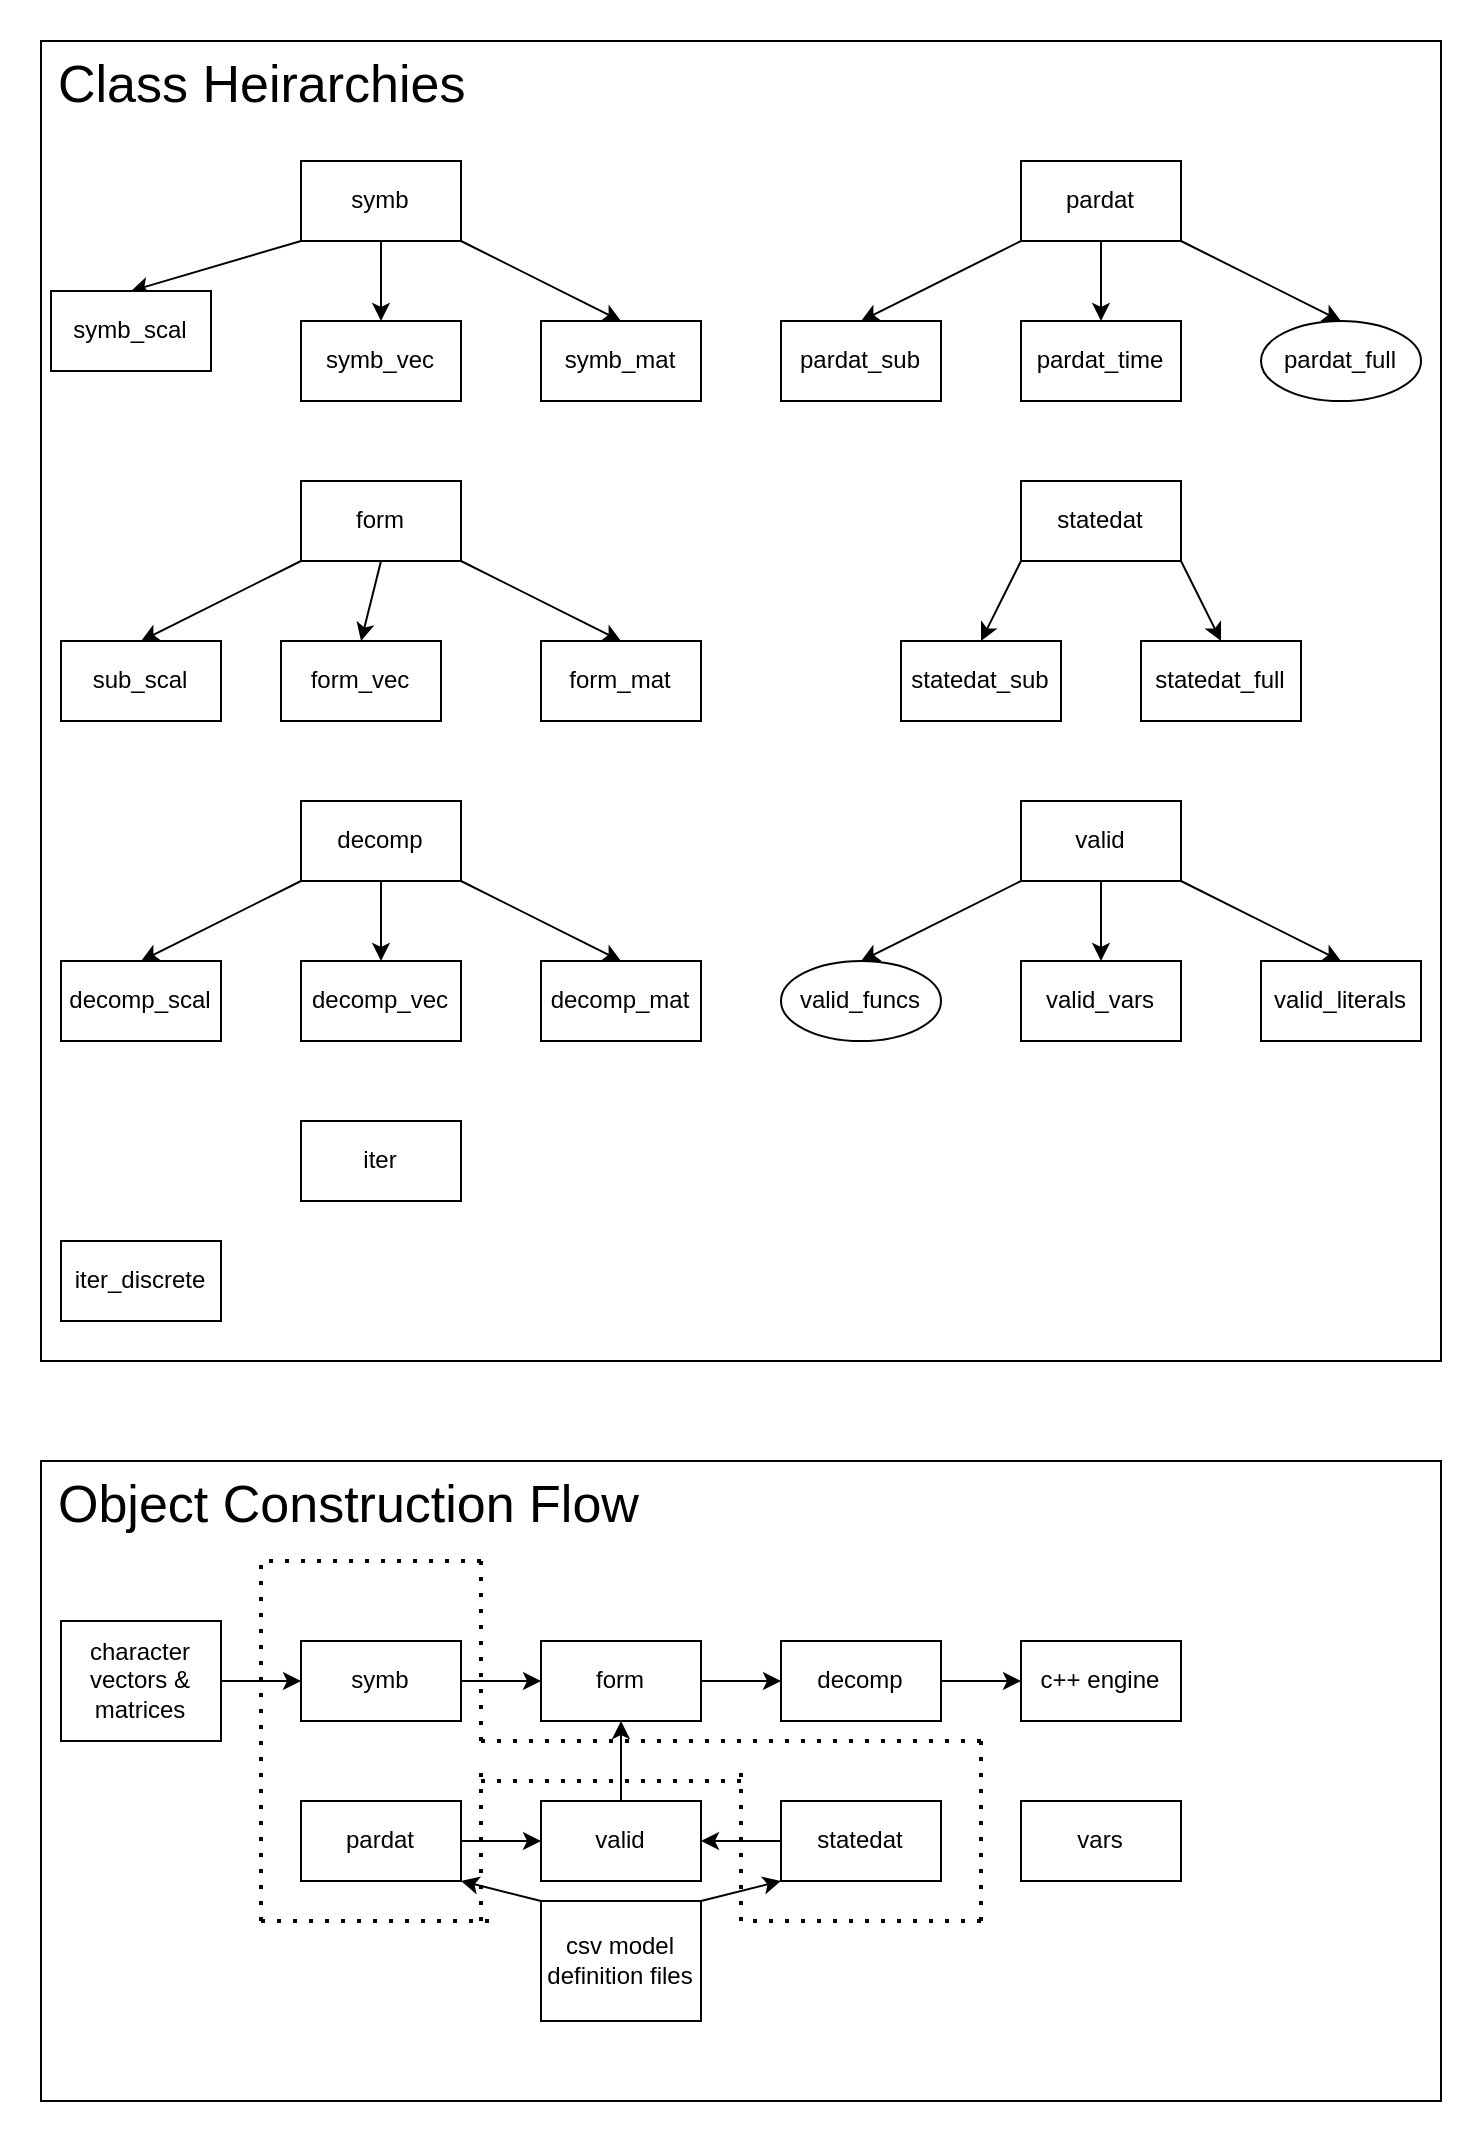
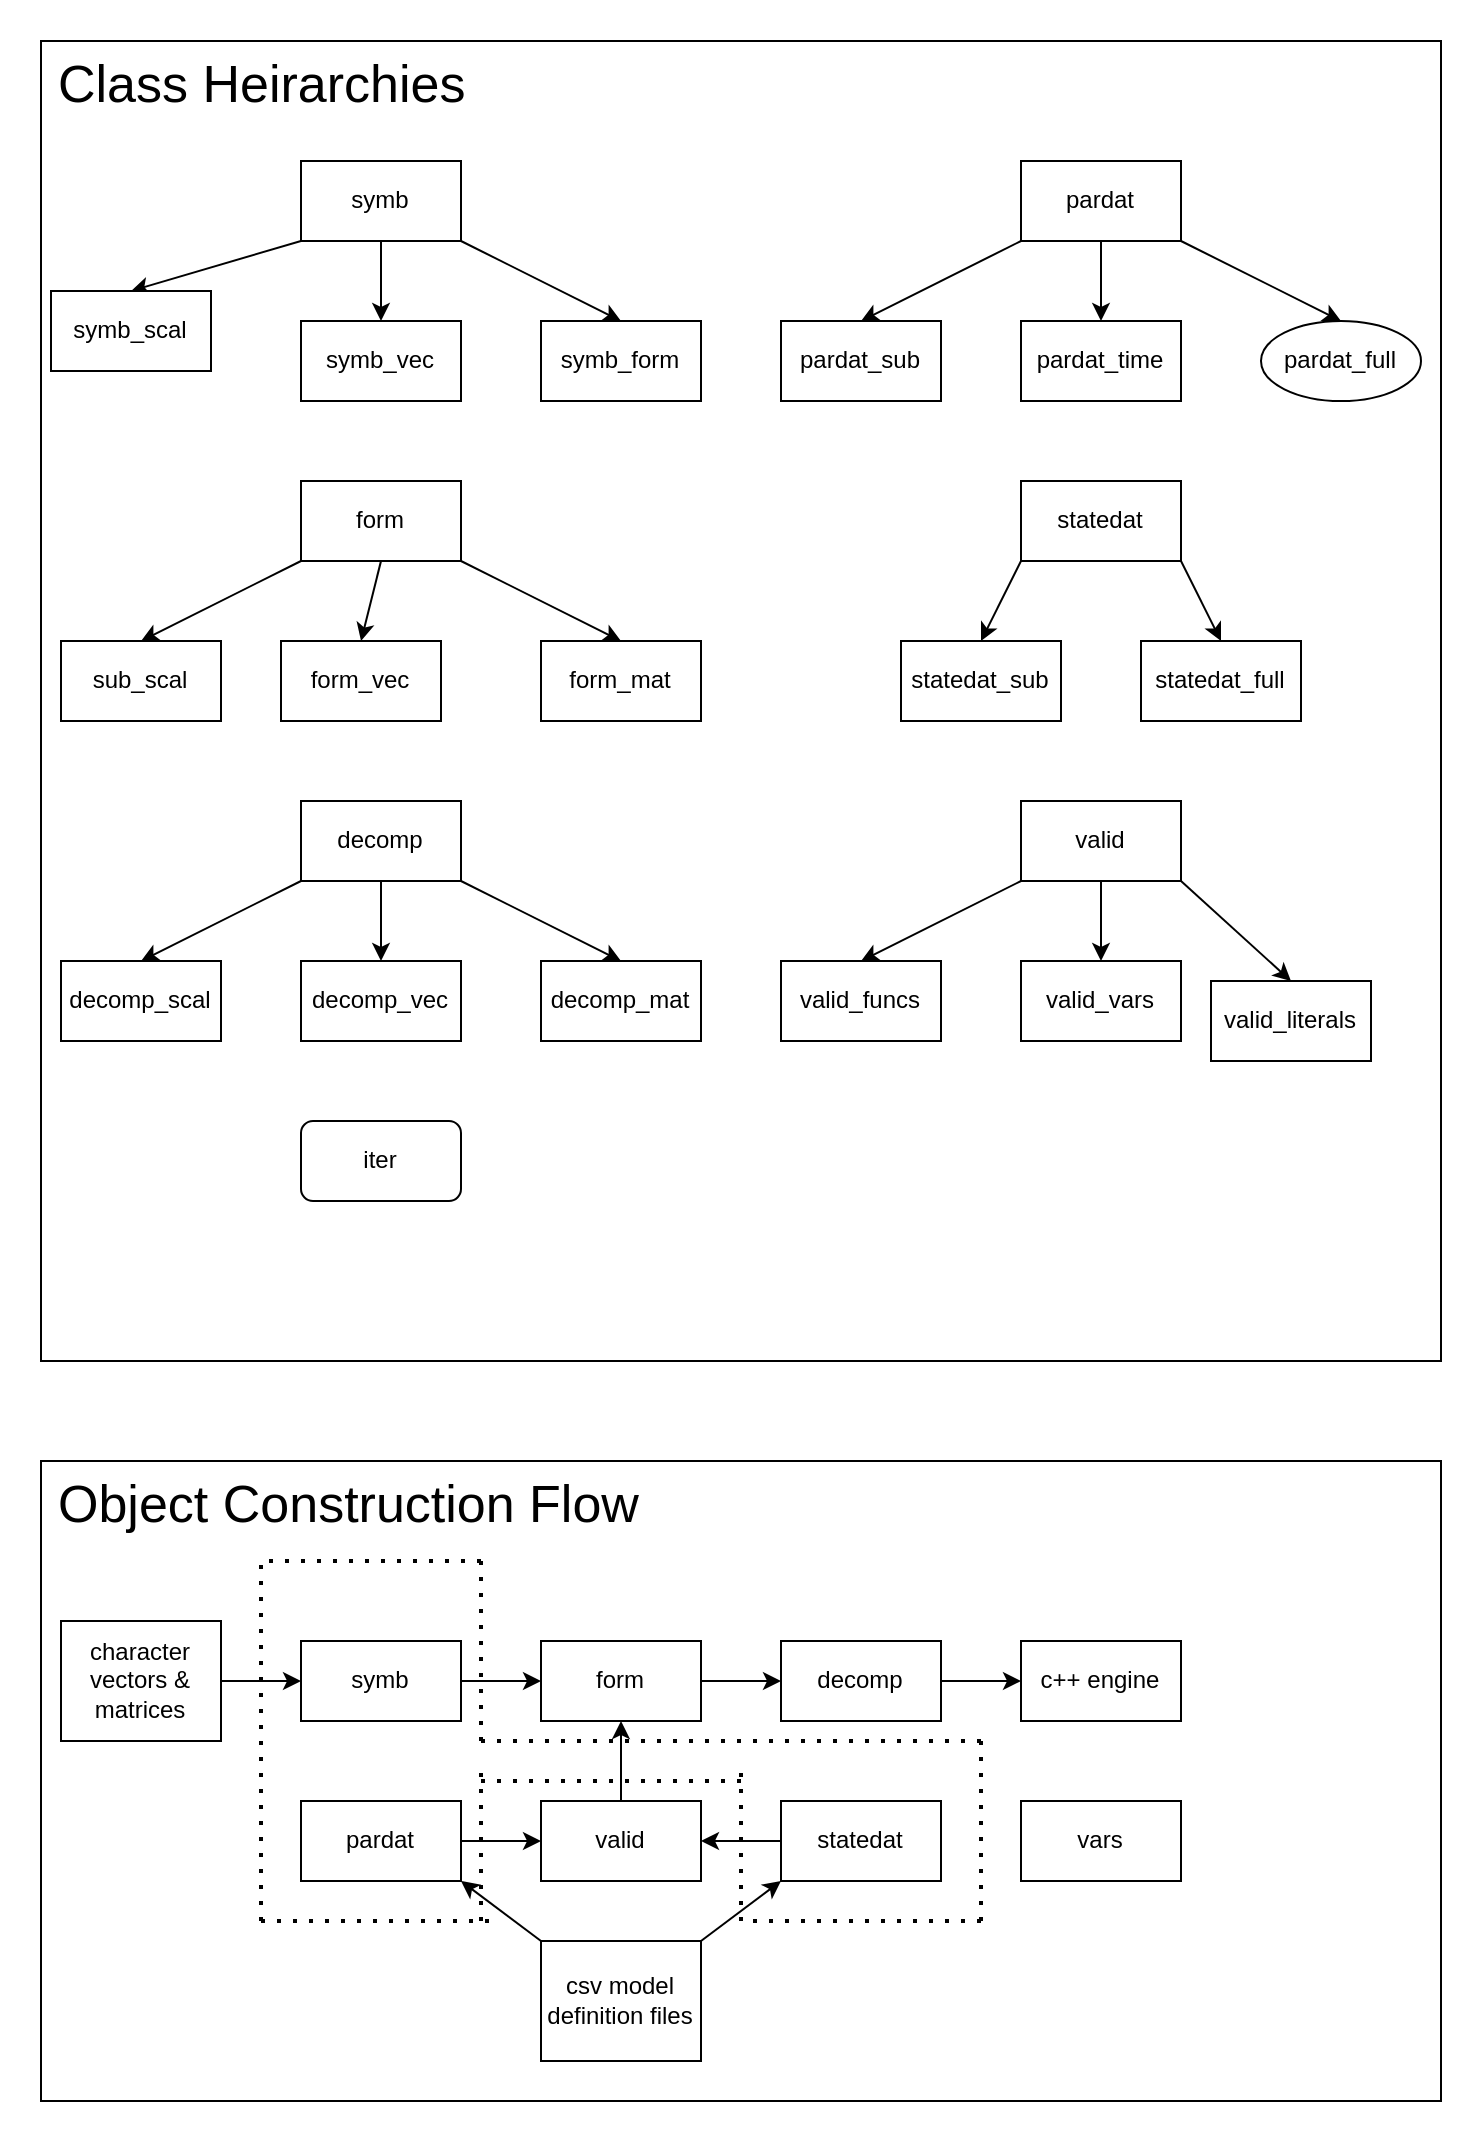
node "symb_mat": label "symb_mat" -> "symb_form"
node "valid_funcs": shape ellipse -> rectangle
node "valid_literals": moved (1341, 1001) -> (1291, 1021)
node "iter": shape rectangle -> rounded rectangle
node "iter_discrete": removed
node "csv model definition files": moved (621, 1961) -> (621, 2001)
